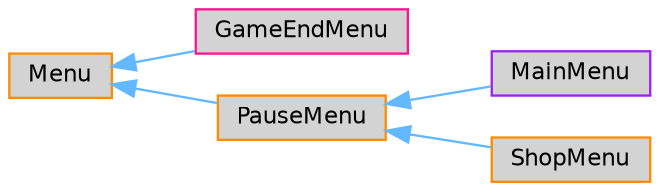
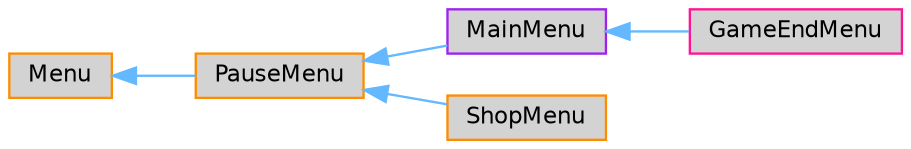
edge "GameEndMenu" -> "Menu": now "GameEndMenu" -> "MainMenu"
